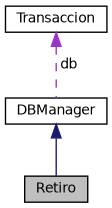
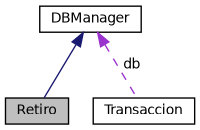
edge "DBManager" -> "Transaccion": reversed
